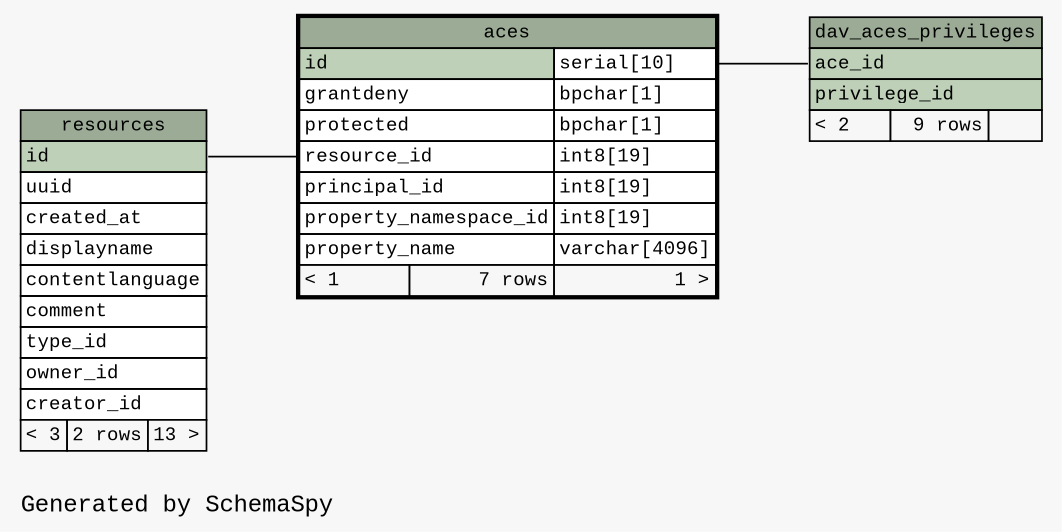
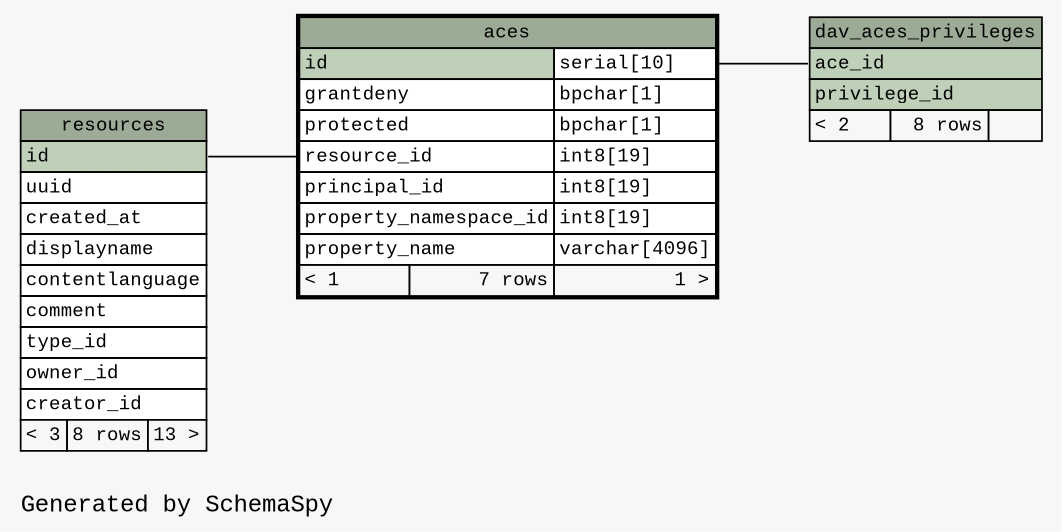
node "dav_aces_privileges": text "9 rows" -> "8 rows"
node "resources": text "2 rows" -> "8 rows"
